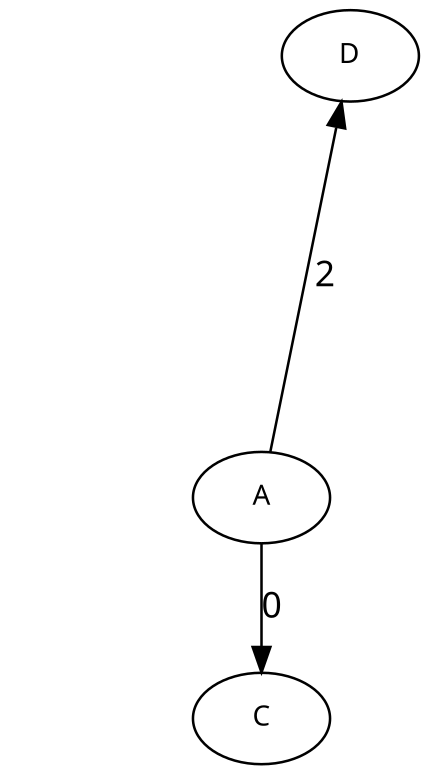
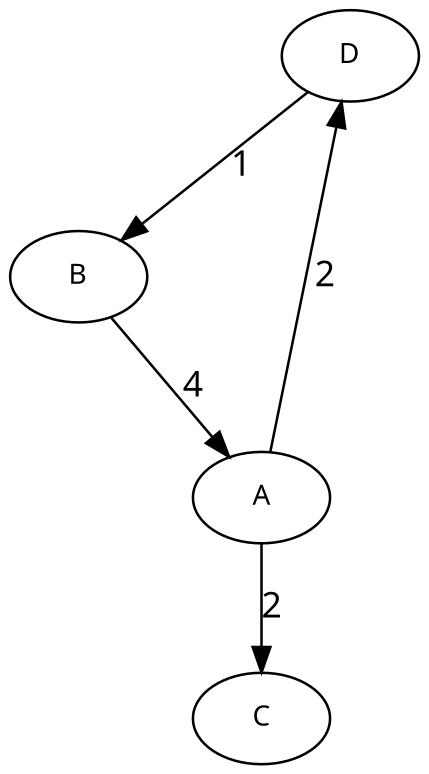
node "B": added
edge "A" -> "C": label "0" -> "2"
